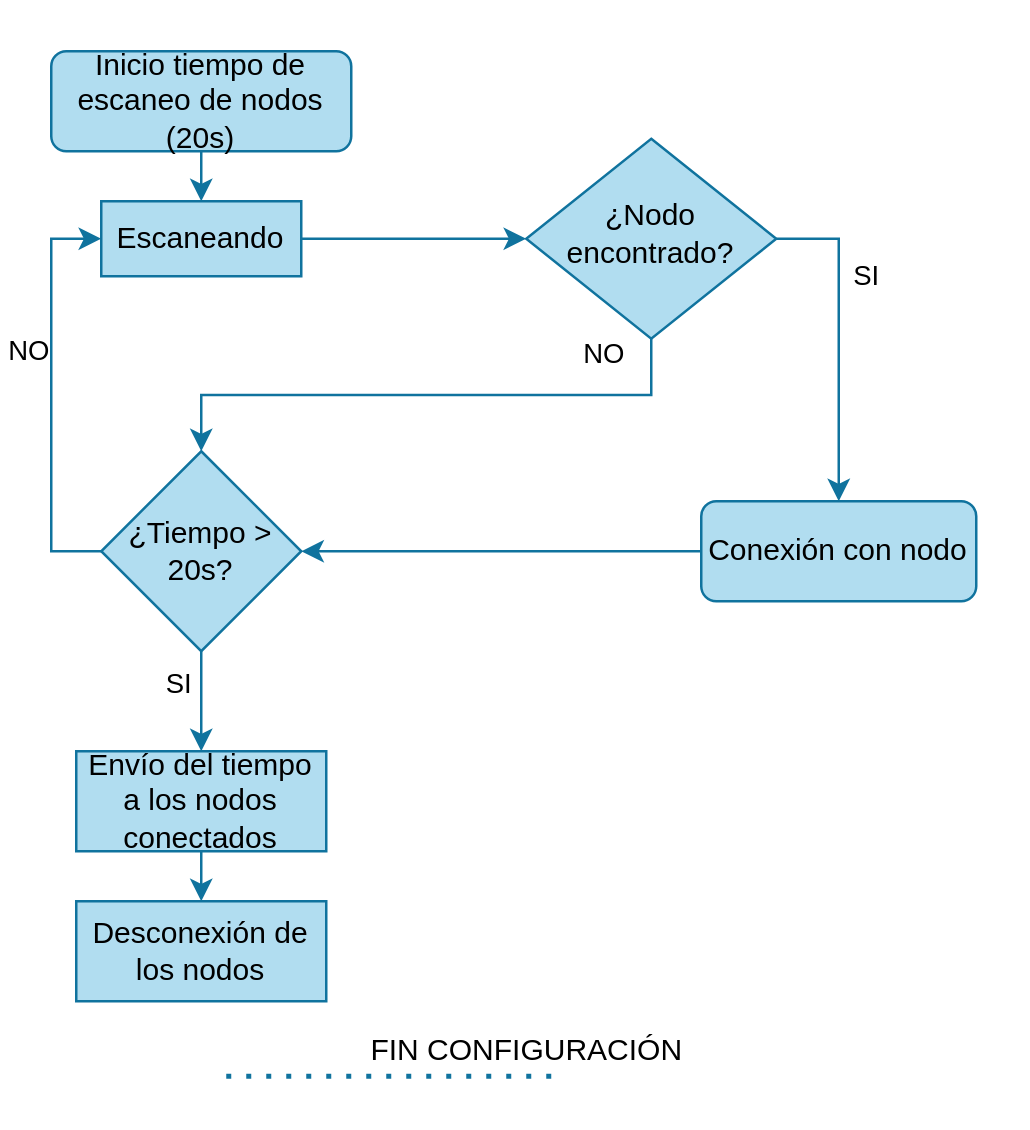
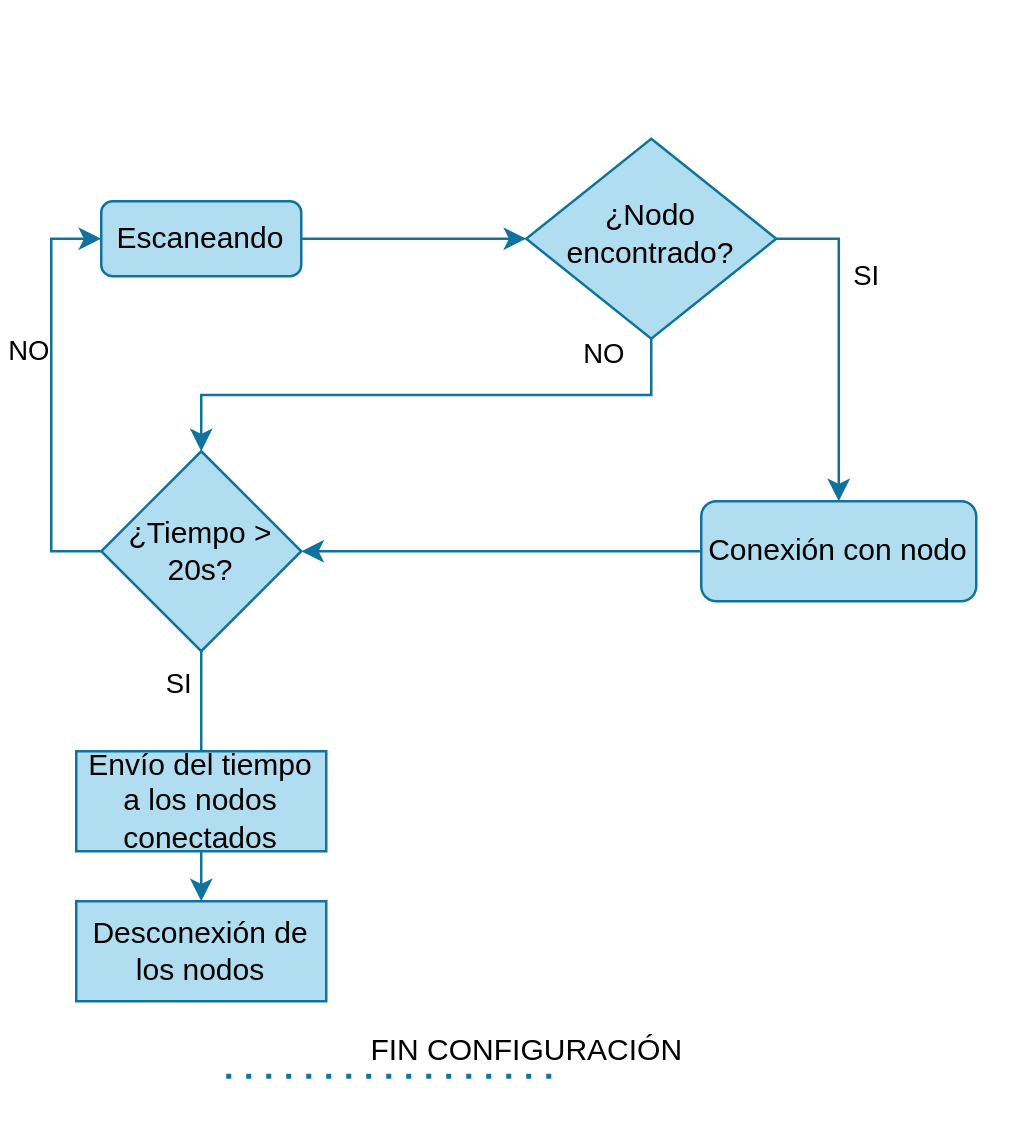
node "Inicio tiempo de escaneo de nodos (20s)": removed
edge "Inicio tiempo de escaneo de nodos (20s)" -> "Escaneando": removed
node "Escaneando": shape rectangle -> rounded rectangle
edge "¿Tiempo > 20s?" -> "Envío del tiempo a los nodos conectados": arrowhead classic -> none
